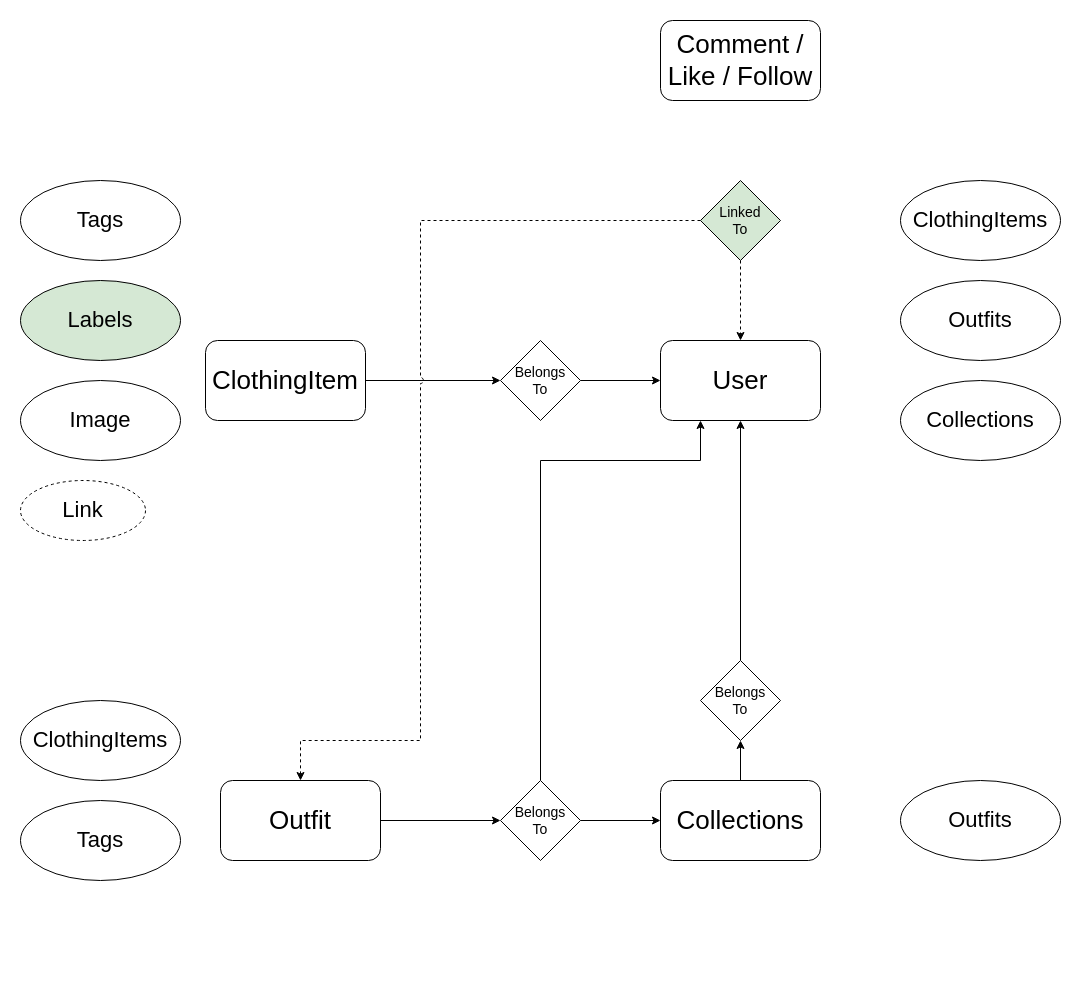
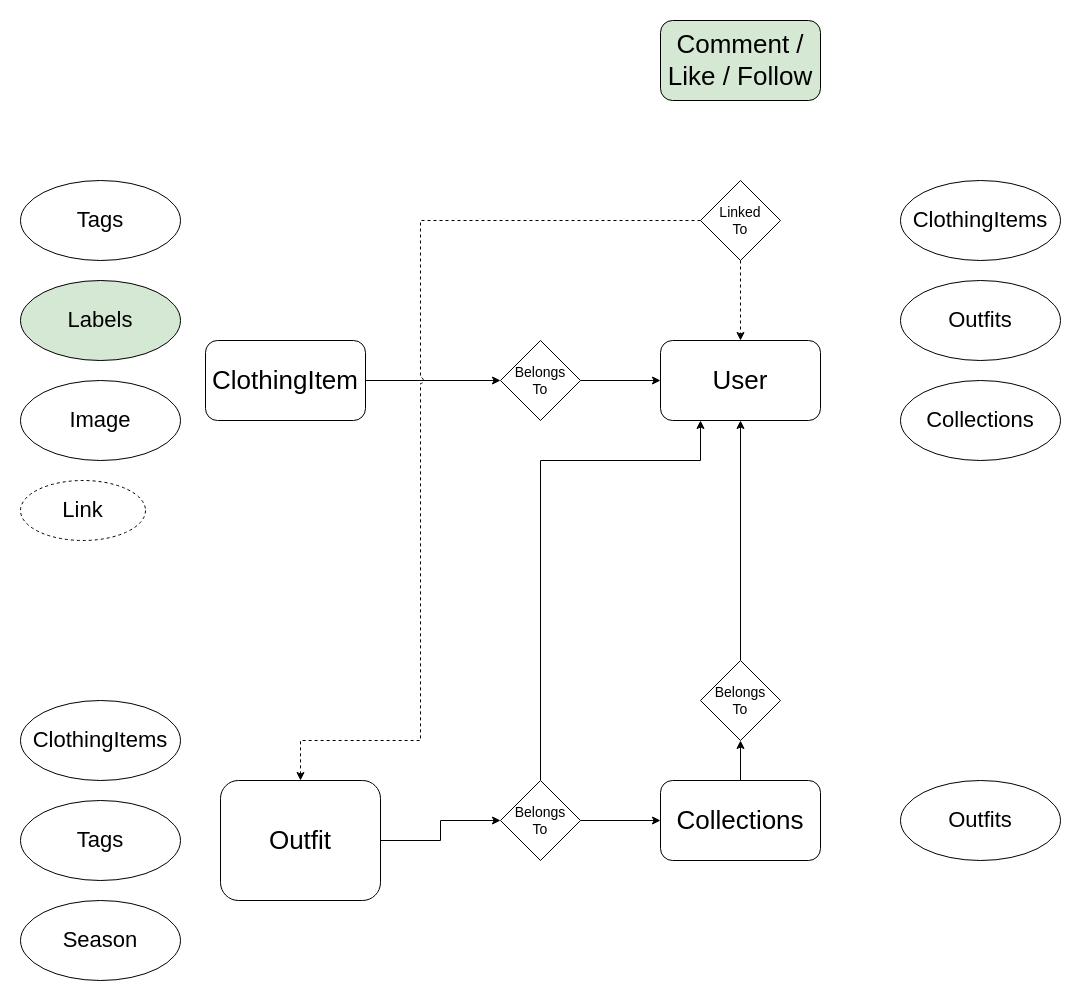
node "Comment / Like / Follow": fillcolor #ffffff -> #d5e8d4
node "Linked To": fillcolor #d5e8d4 -> #ffffff
node "Outfit": size 160x80 -> 160x120
node "Season": added
